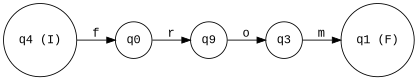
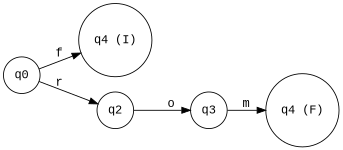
edge "q4 (I)" -> "q0": reversed
node "q9": label "q9" -> "q2"
node "q1 (F)": label "q1 (F)" -> "q4 (F)"
